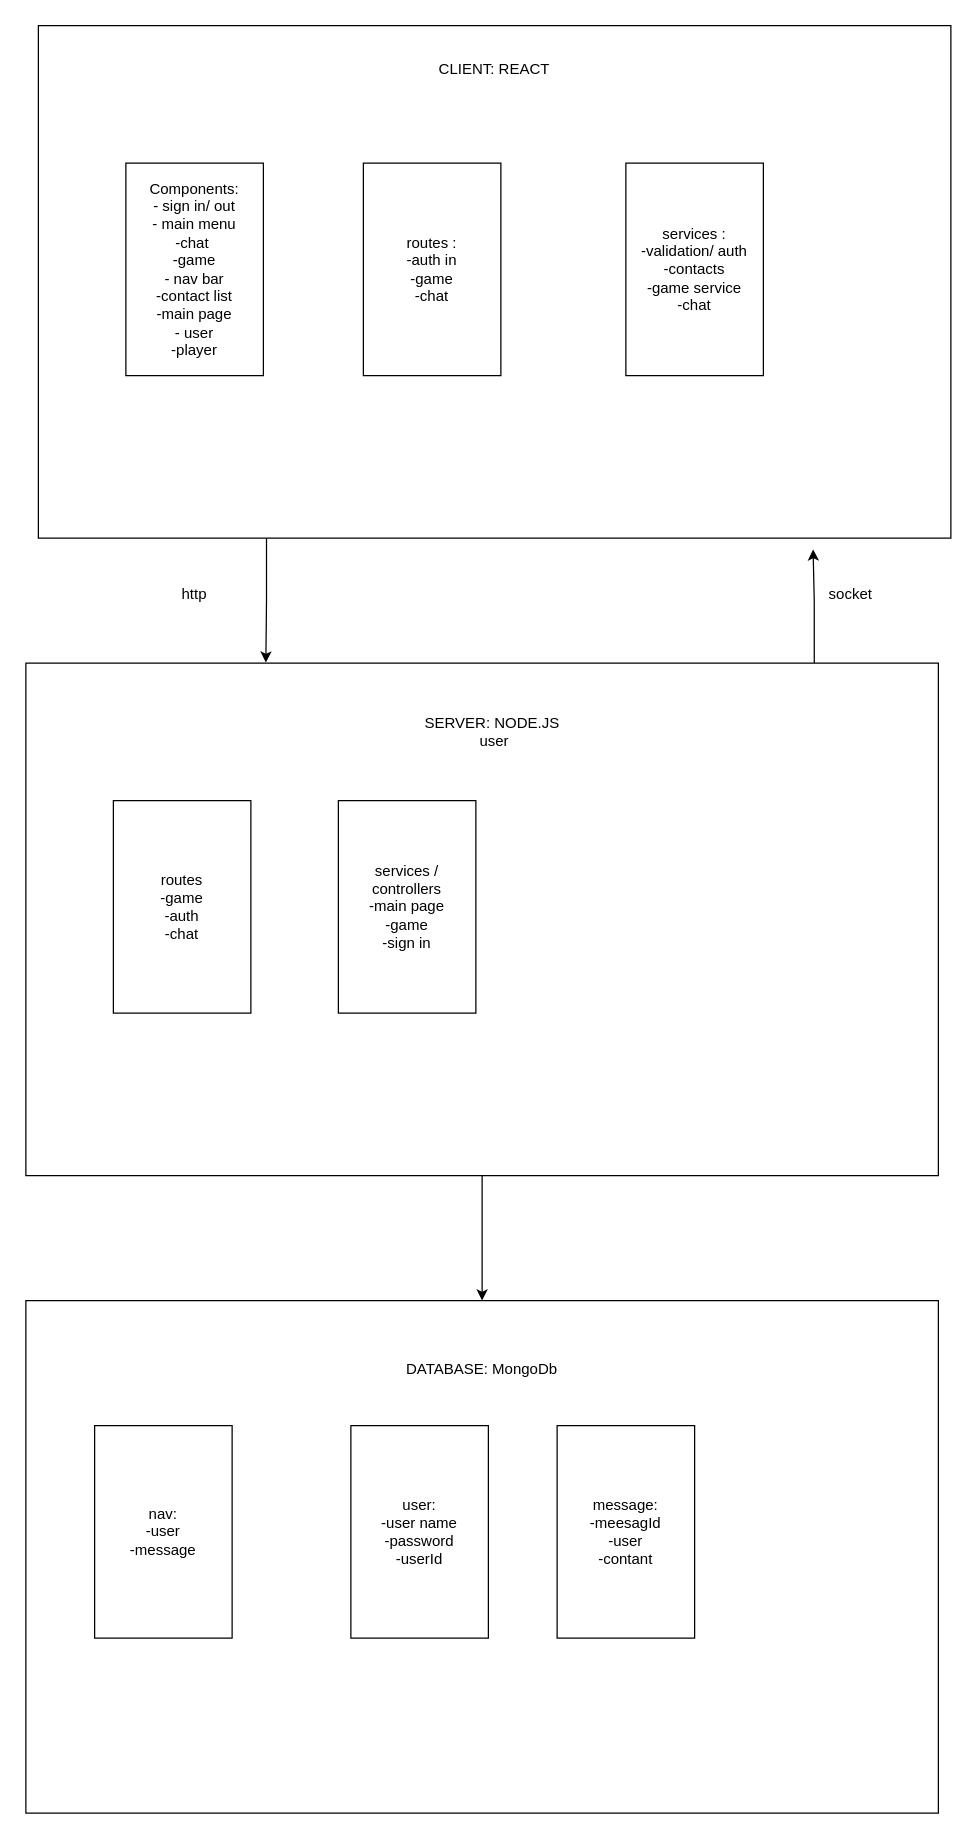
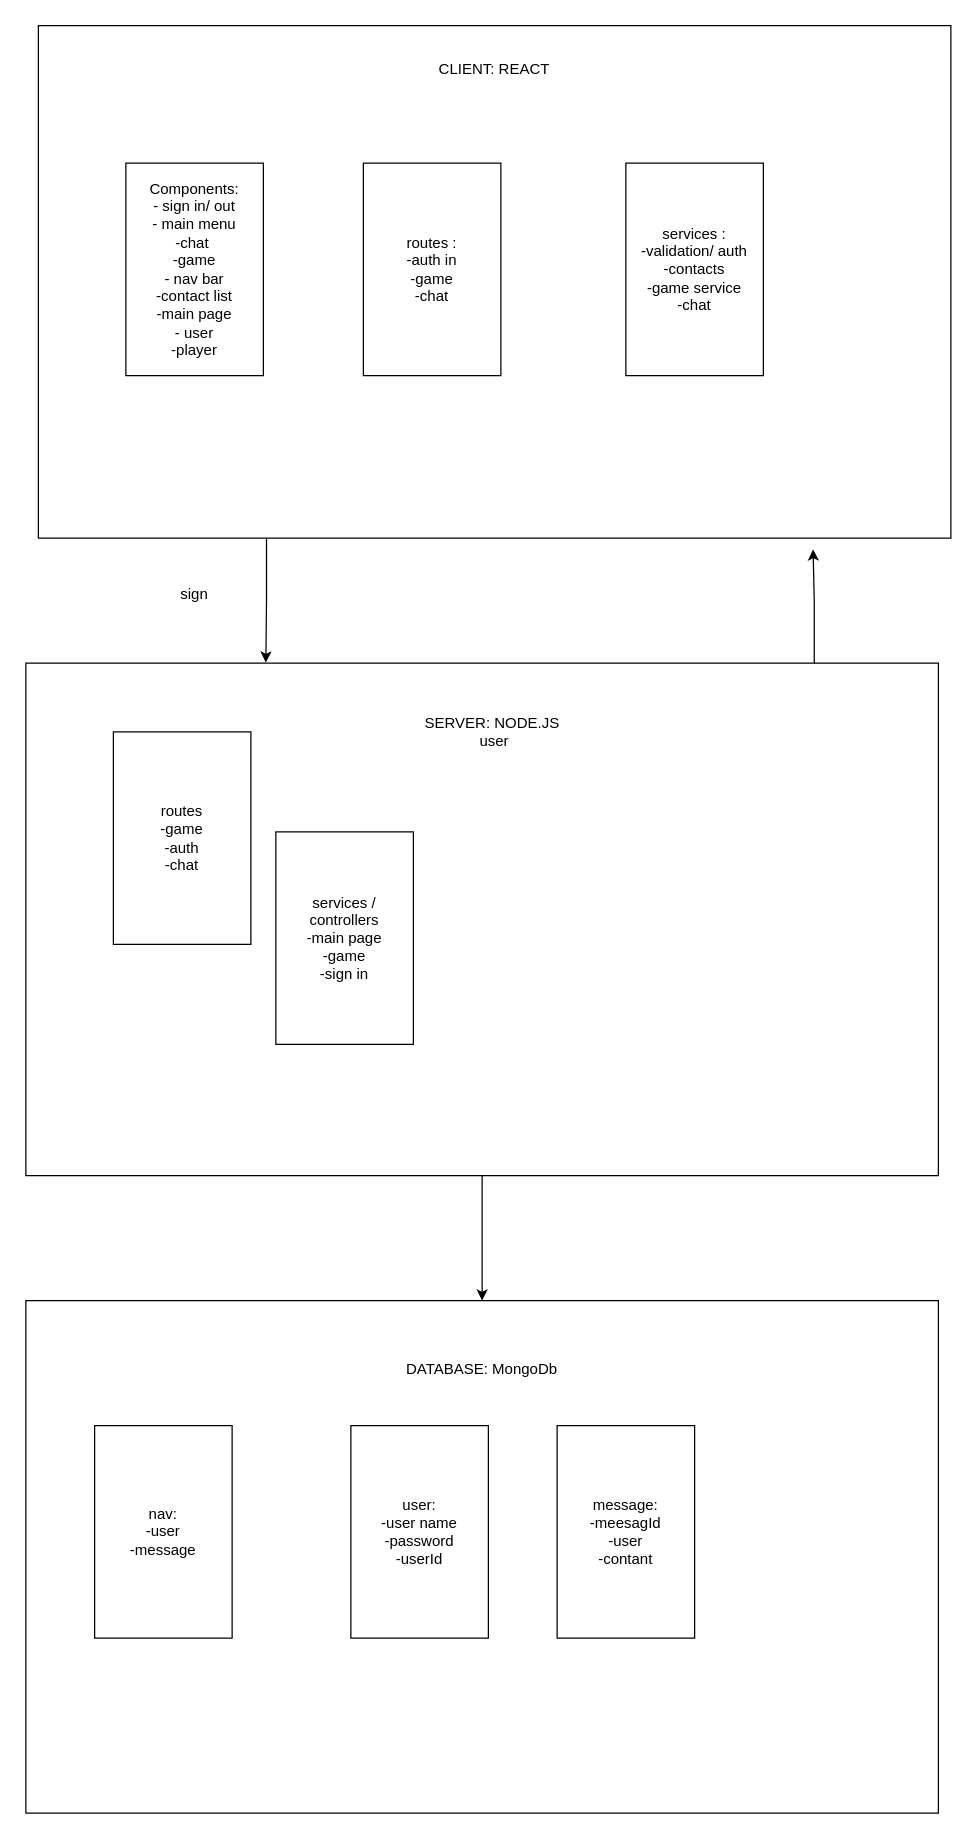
node "http": label "http" -> "sign"
node "socket": removed
node "routes -game -auth -chat": moved (182, 907) -> (182, 838)
node "services / controllers -main page -game -sign in": moved (407, 907) -> (344, 938)
